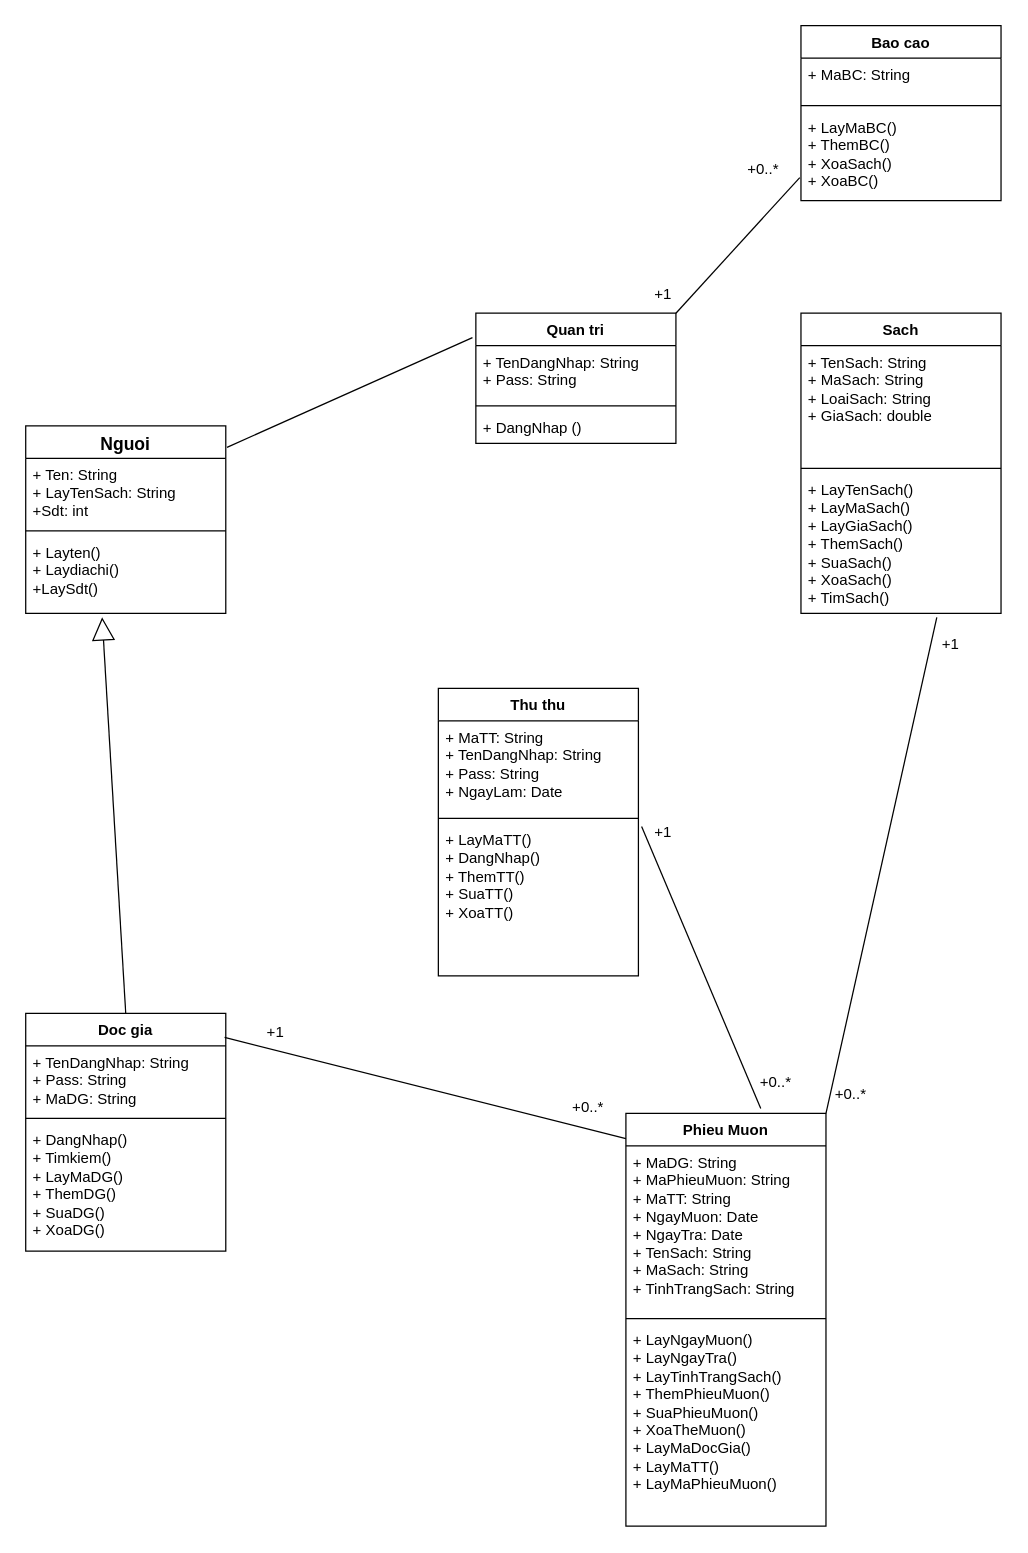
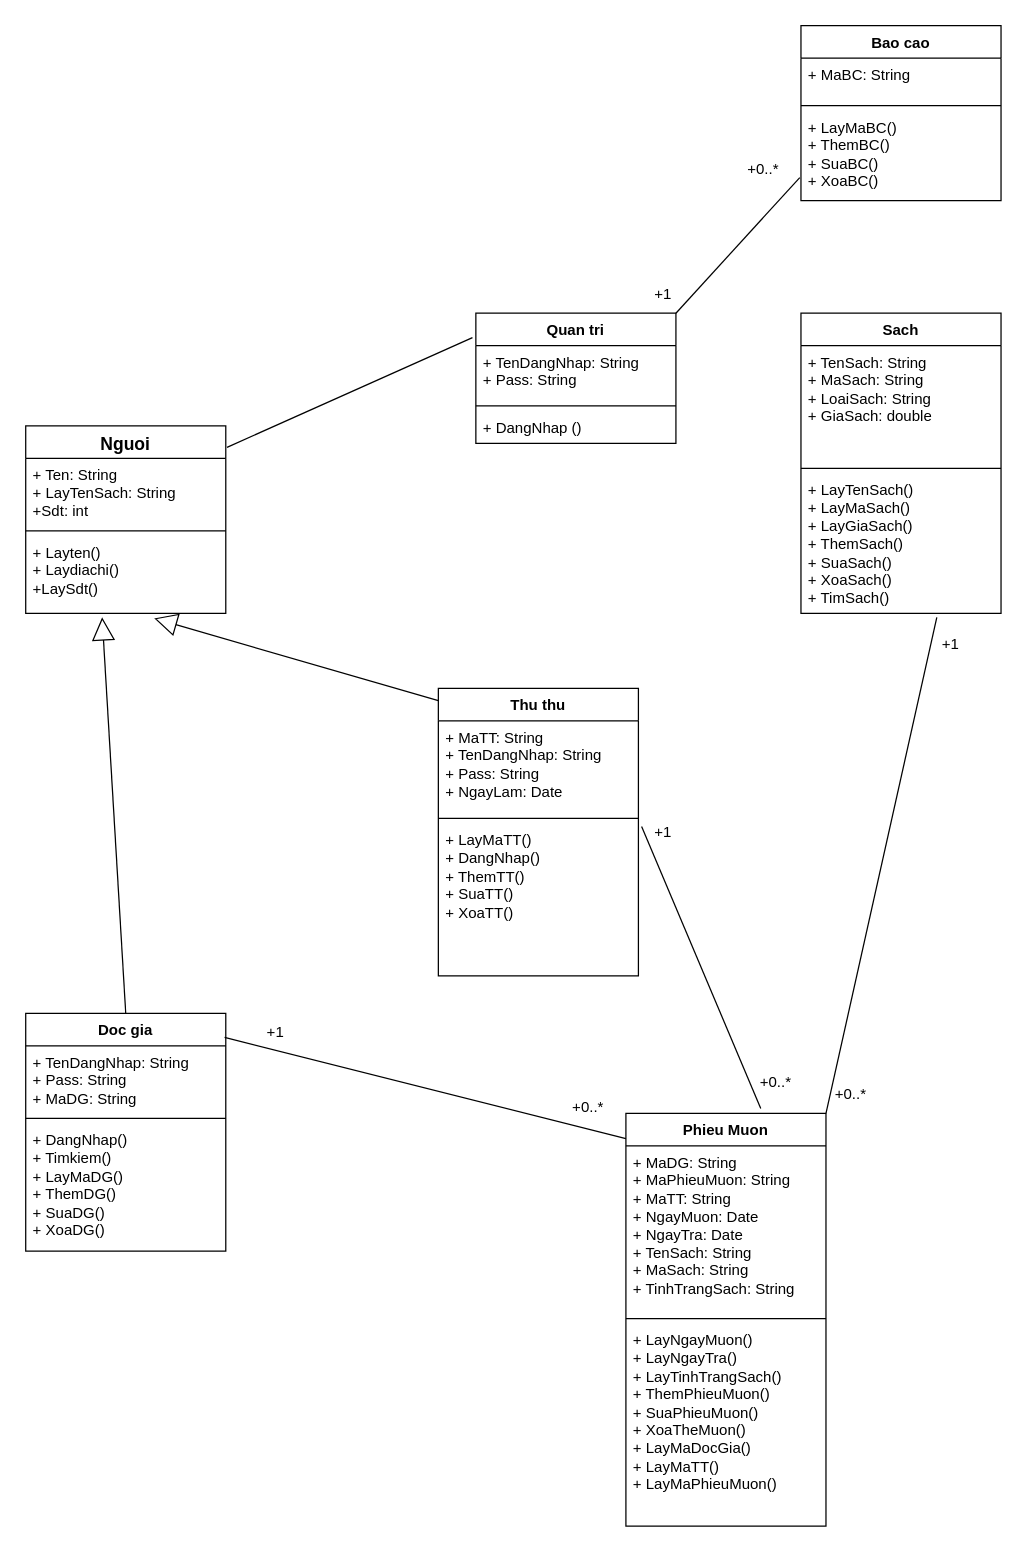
node "+ LayMaBC() + ThemBC() + XoaSach() + XoaBC()": label "+ LayMaBC() + ThemBC() + XoaSach() + XoaBC()" -> "+ LayMaBC() + ThemBC() + SuaBC() + XoaBC()"
edge "Thu thu" -> "+ Layten() + Laydiachi() +LaySdt()": added
